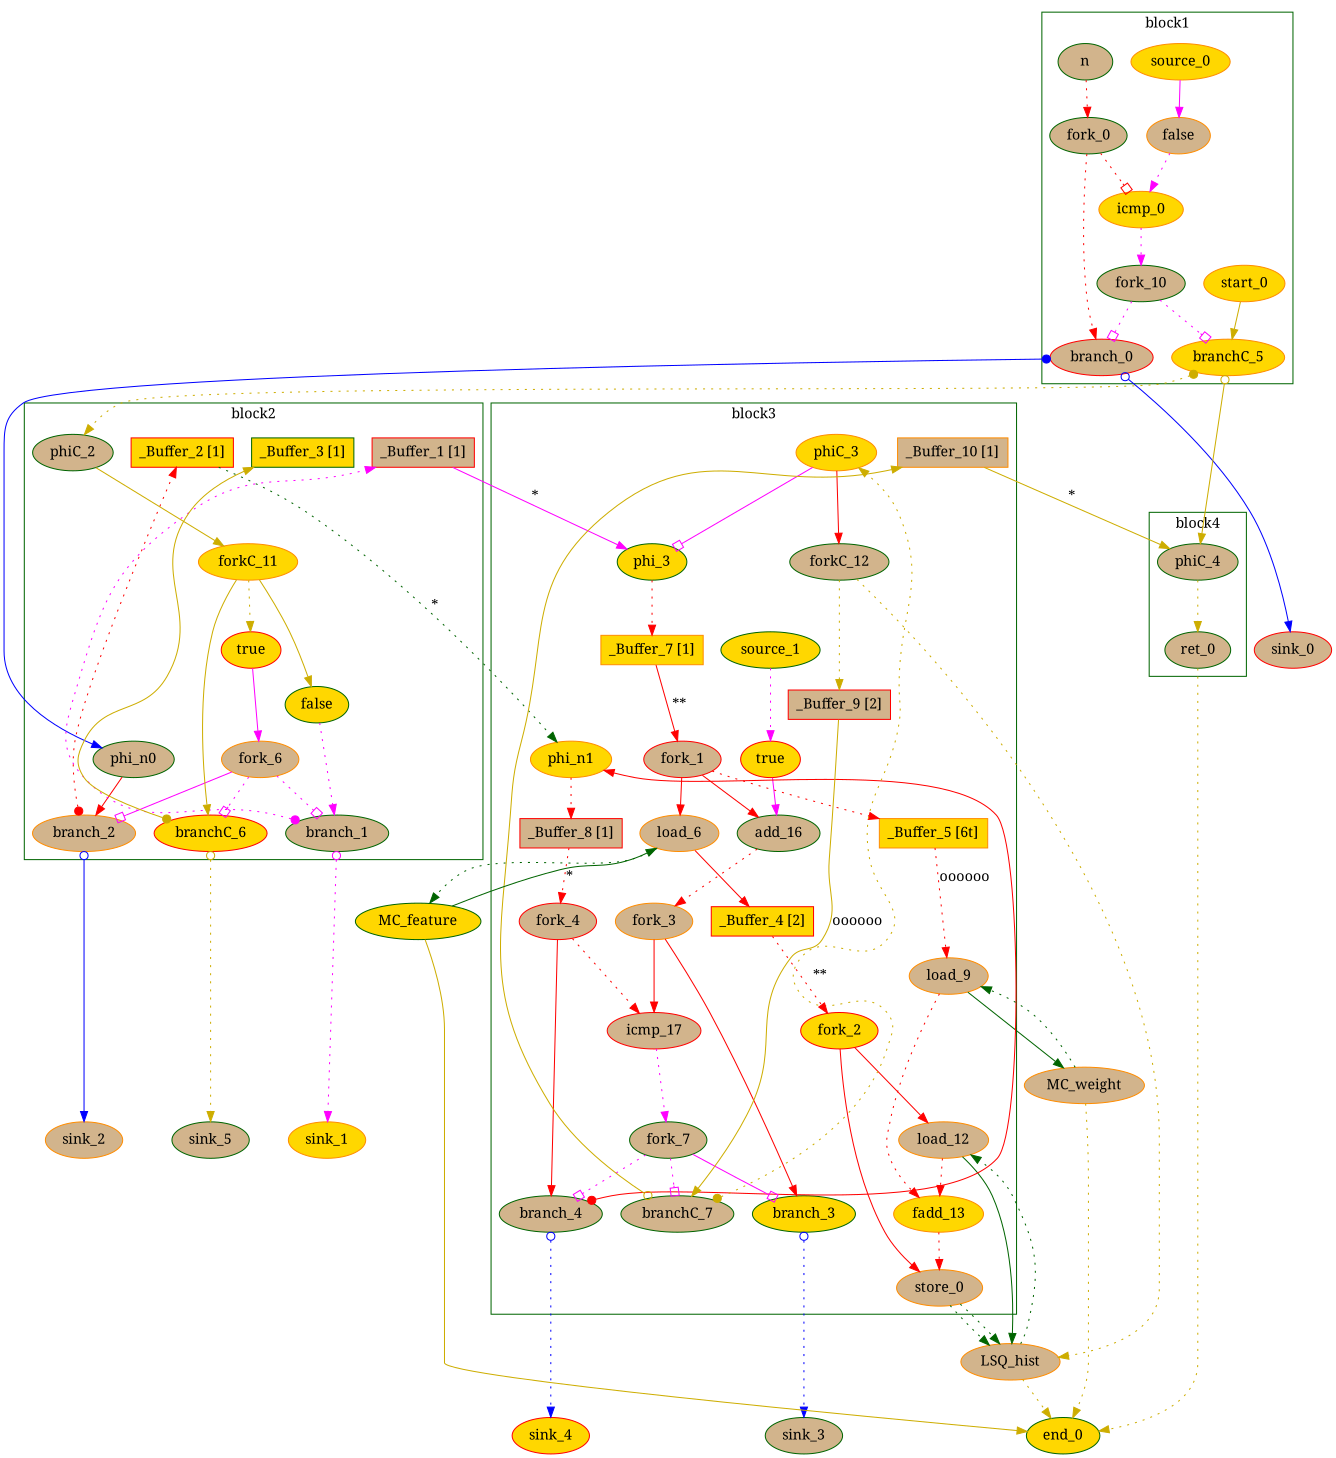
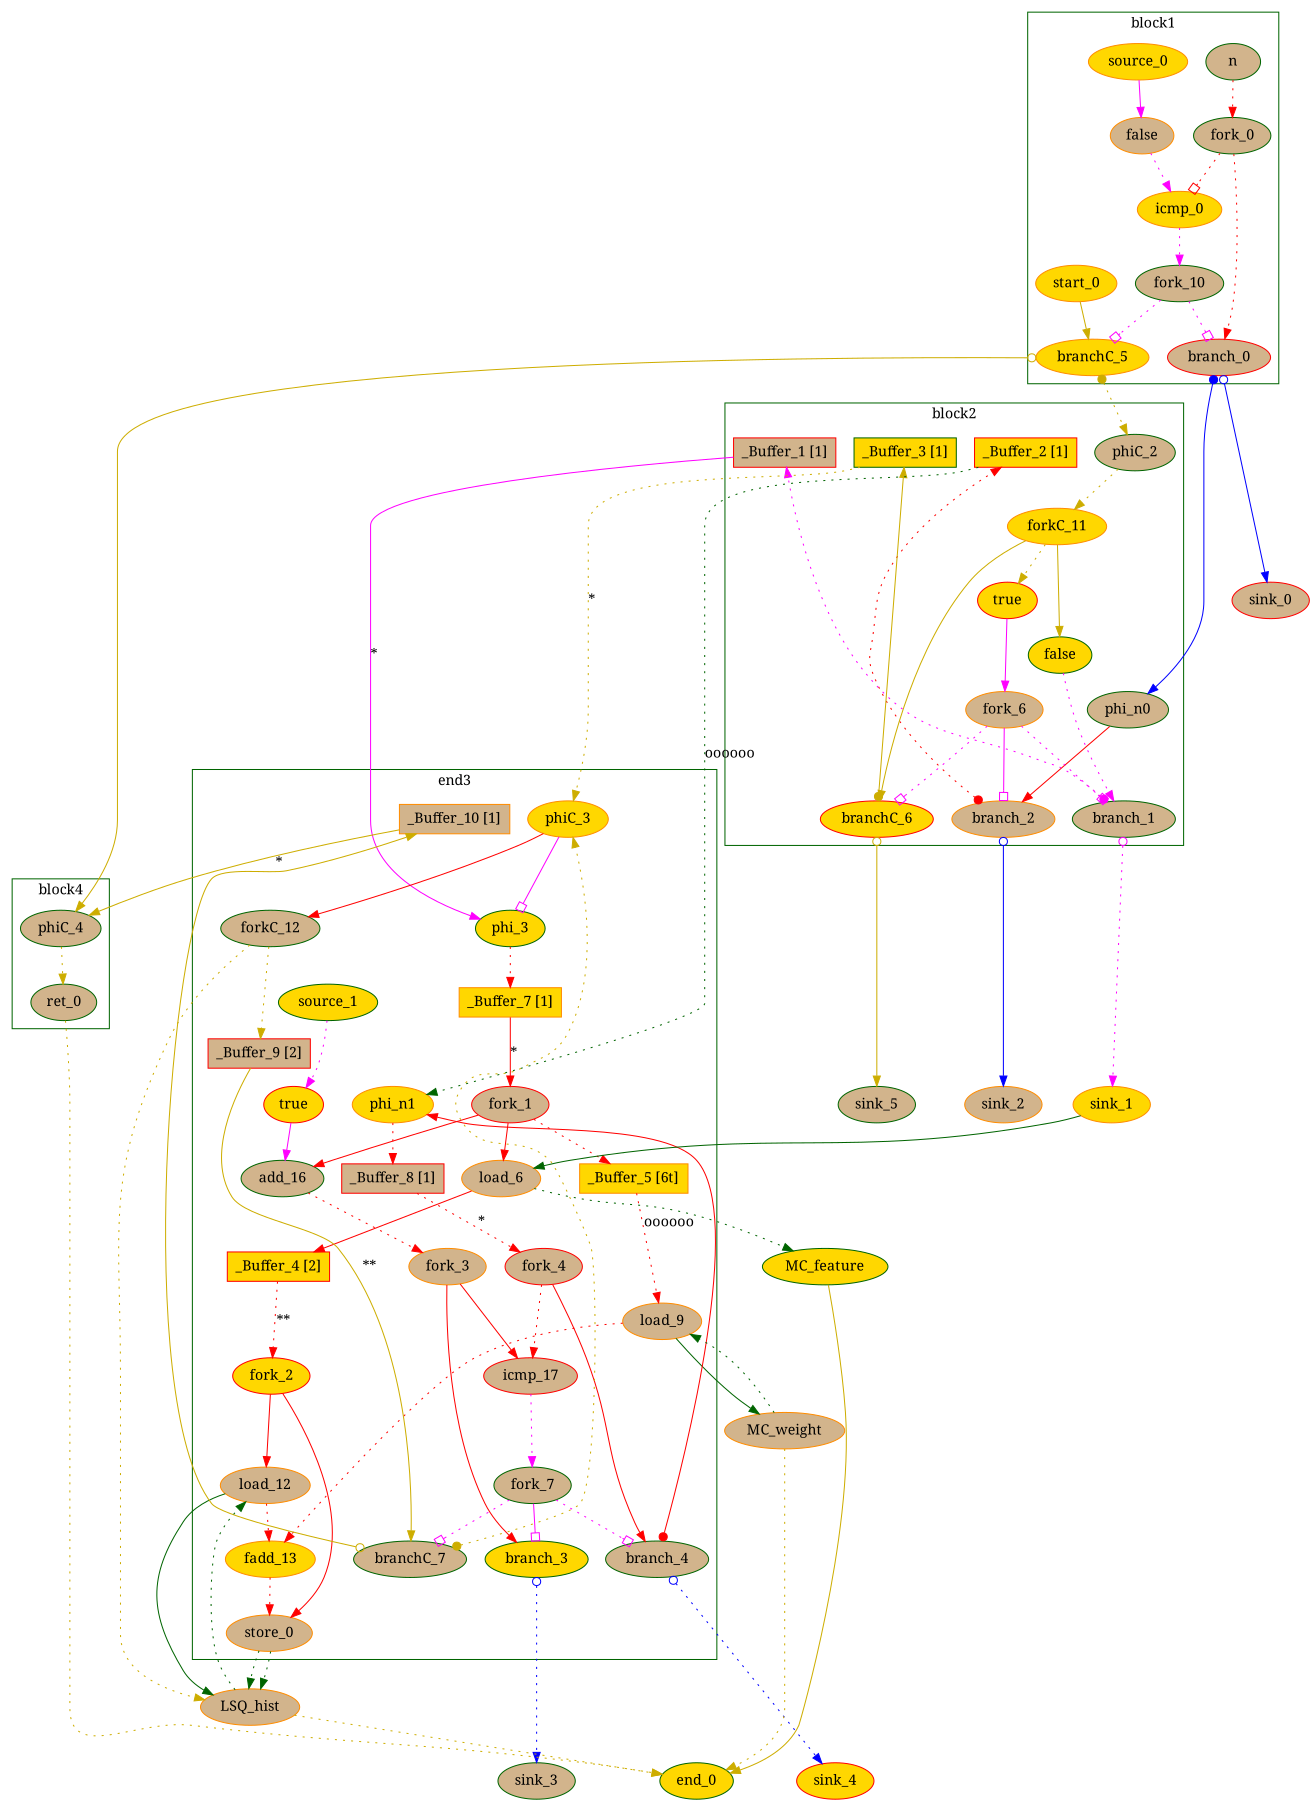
cluster "block3": label "block3" -> "end3"
edge "phiC_2" -> "forkC_11": style solid -> dotted
edge "_Buffer_3 [1]" -> "phiC_3": added, label "*"
edge "_Buffer_2 [1]" -> "phi_n1": label "*" -> "oooooo"
edge "_Buffer_7 [1]" -> "fork_1": label "**" -> "*"
edge "MC_feature" -> "load_6": now "sink_1" -> "load_6"
edge "_Buffer_9 [2]" -> "branchC_7": label "oooooo" -> "**"
edge "branchC_6" -- "sink_5": style dotted -> solid
